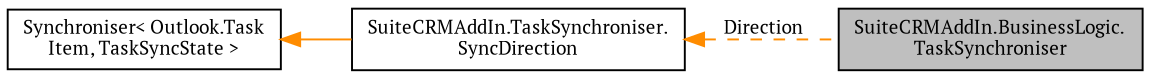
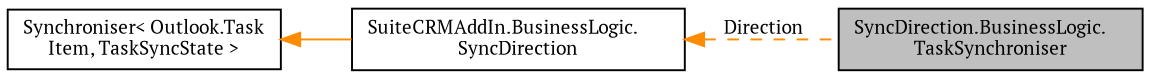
node "SuiteCRMAddIn.TaskSynchroniser. SyncDirection": label "SuiteCRMAddIn.TaskSynchroniser. SyncDirection" -> "SuiteCRMAddIn.BusinessLogic. SyncDirection"
node "SuiteCRMAddIn.BusinessLogic. TaskSynchroniser": label "SuiteCRMAddIn.BusinessLogic. TaskSynchroniser" -> "SyncDirection.BusinessLogic. TaskSynchroniser"
